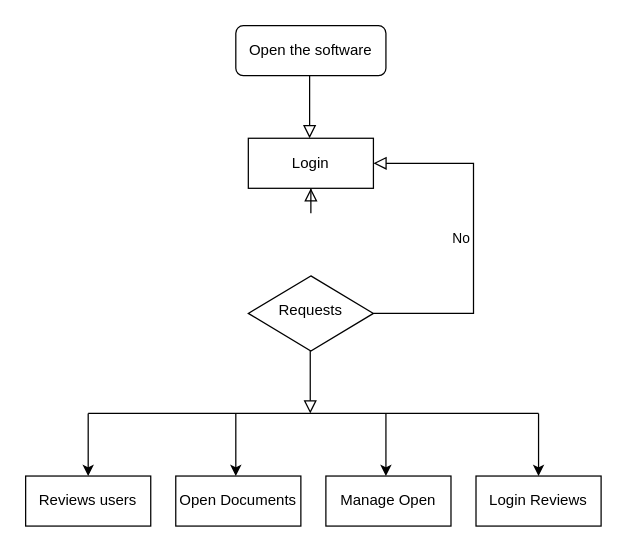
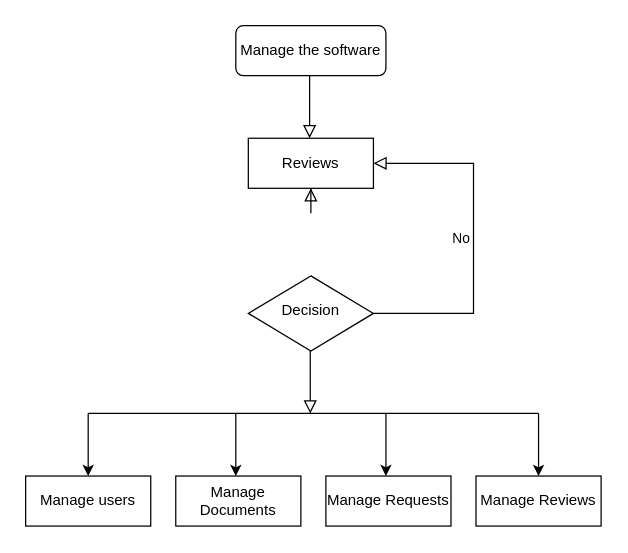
node "Open the software": label "Open the software" -> "Manage the software"
node "Login": label "Login" -> "Reviews"
node "Requests": label "Requests" -> "Decision"
node "Reviews users": label "Reviews users" -> "Manage users"
node "Open Documents": label "Open Documents" -> "Manage Documents"
node "Manage Open": label "Manage Open" -> "Manage Requests"
node "Login Reviews": label "Login Reviews" -> "Manage Reviews"
